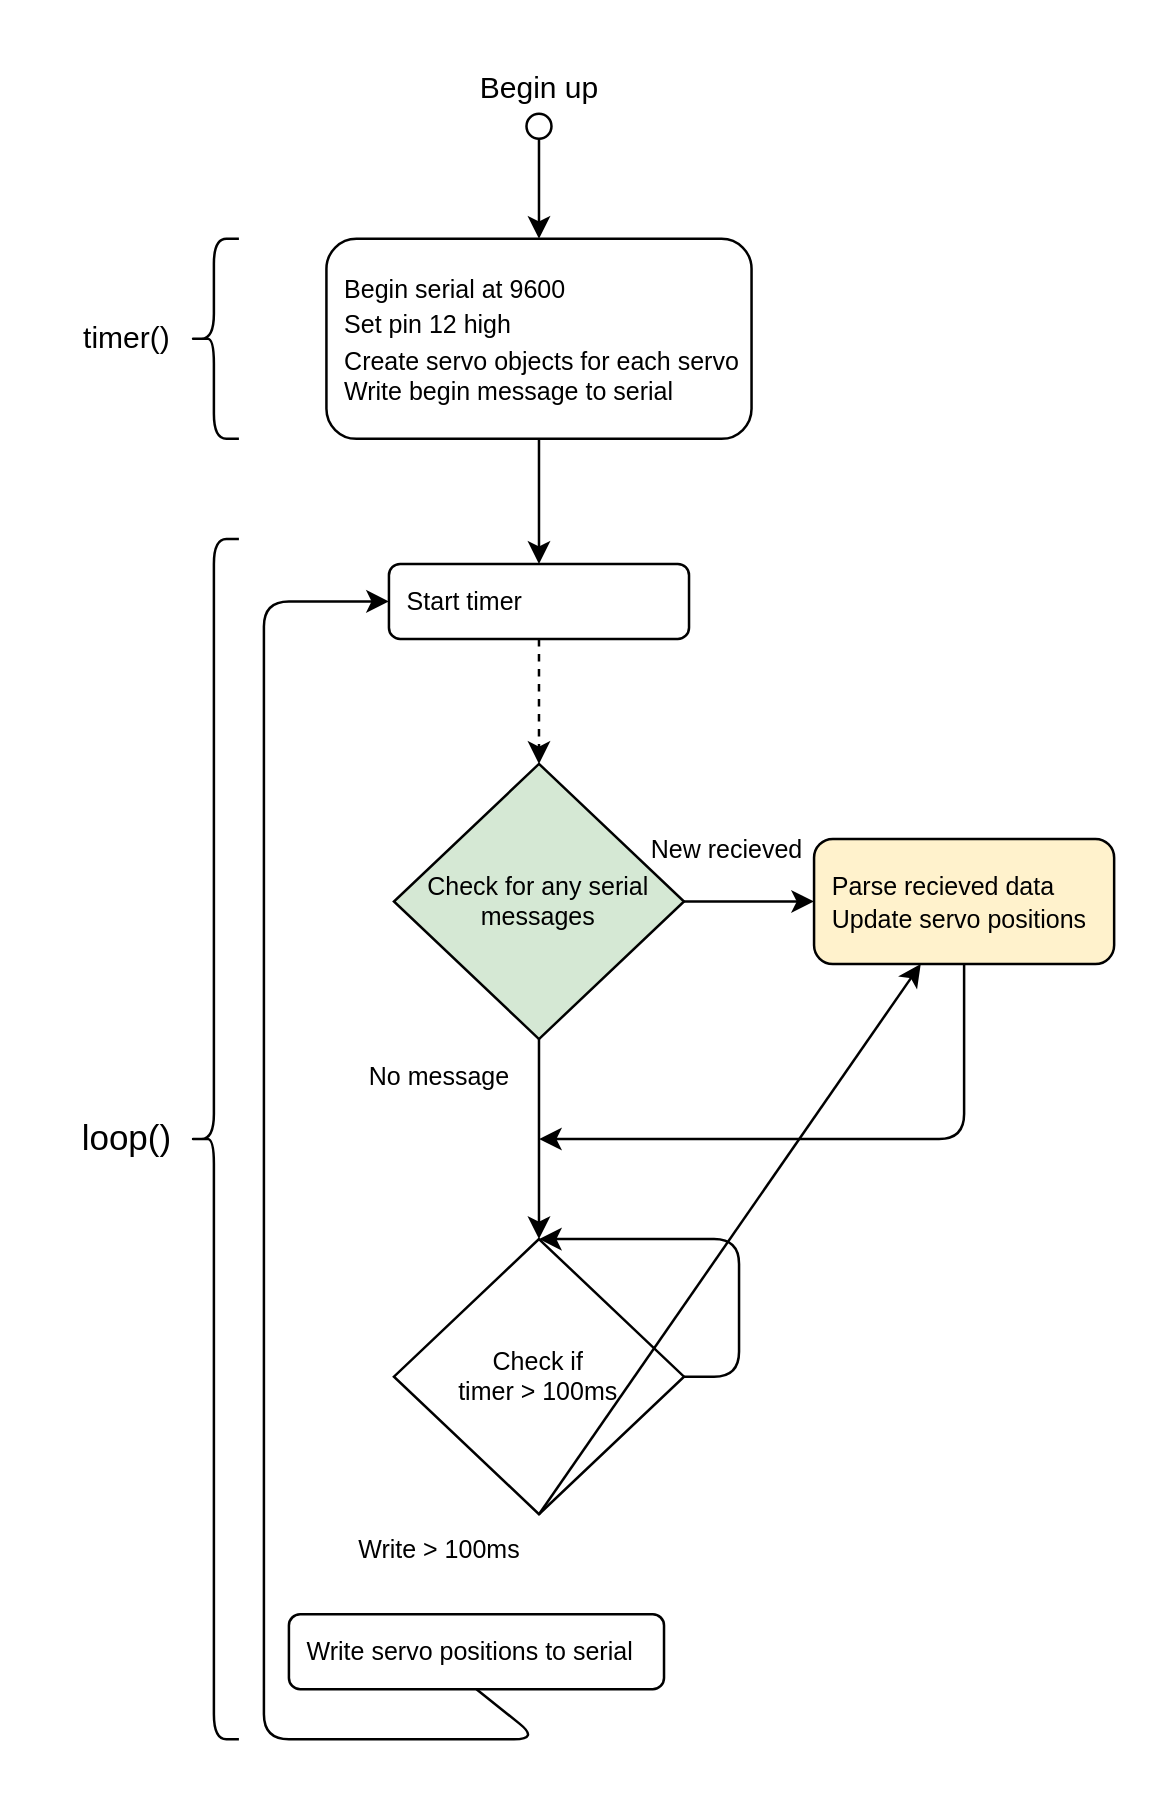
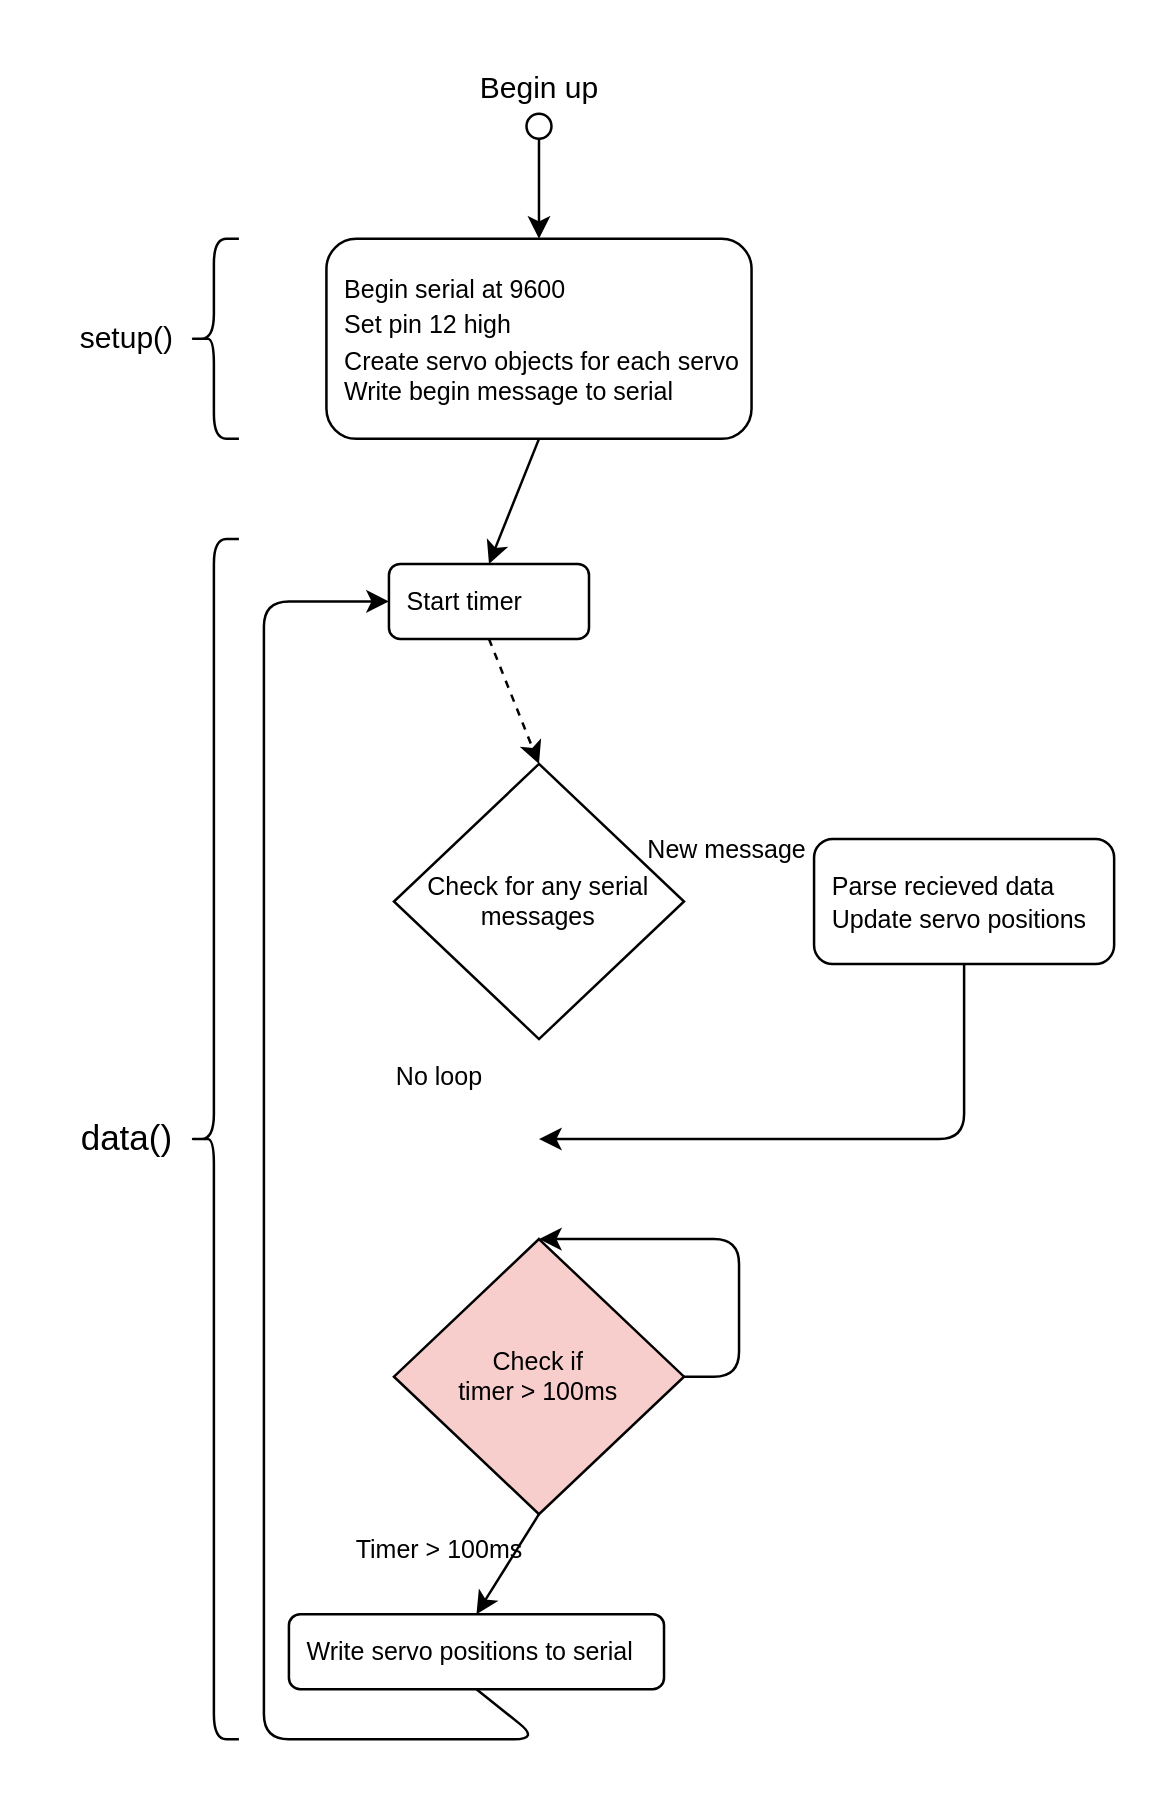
node "timer()": label "timer()" -> "setup()"
node "Start timer": size 300x75 -> 200x75
node "New recieved": label "New recieved" -> "New message"
node "Check for any serial messages": fillcolor #d5e8d4 -> #ffffff
edge "Check for any serial messages" -> "Parse recieved data Update servo positions": removed
node "Parse recieved data Update servo positions": fillcolor #fff2cc -> #ffffff
node "No message": label "No message" -> "No loop"
edge "Check for any serial messages" -> "Check if timer > 100ms": removed
node "loop()": label "loop()" -> "data()"
node "Check if timer > 100ms": fillcolor #ffffff -> #f8cecc
edge "Check if timer > 100ms" -> "Parse recieved data Update servo positions": now "Check if timer > 100ms" -> "Write servo positions to serial"
node "Write > 100ms": label "Write > 100ms" -> "Timer > 100ms"
